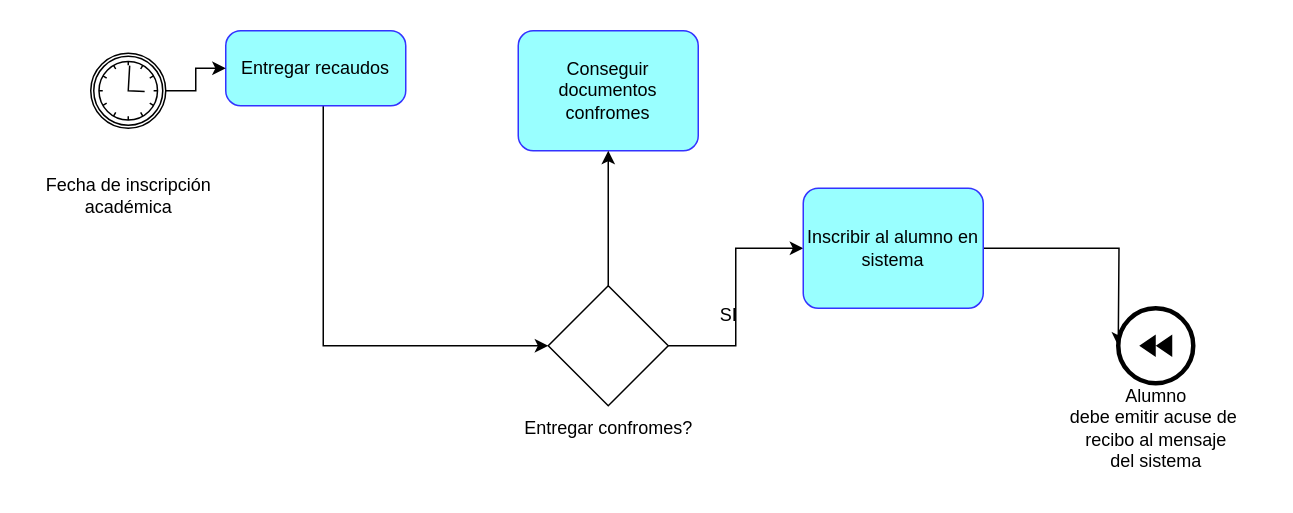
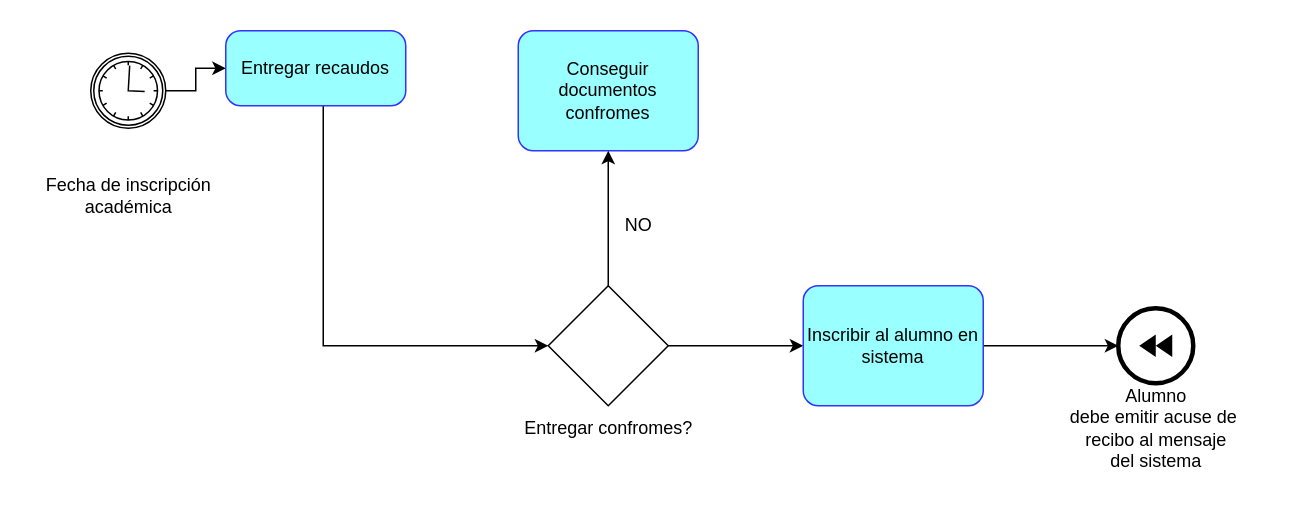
node "NO": added
node "Inscribir al alumno en sistema": moved (893, 248) -> (893, 346)
node "SI": removed
